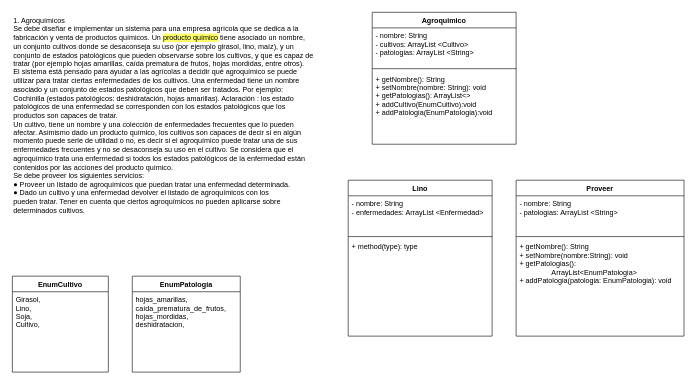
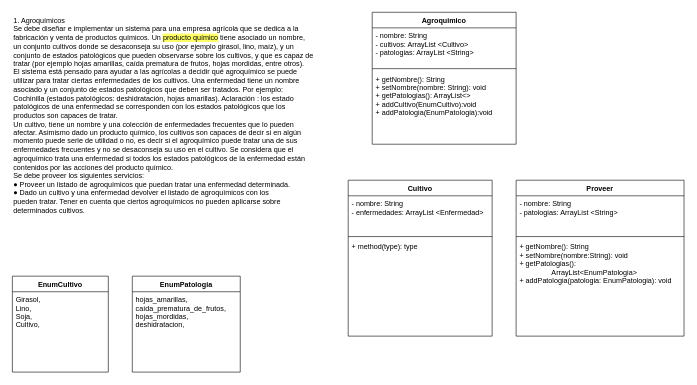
node "Lino": label "Lino" -> "Cultivo"
